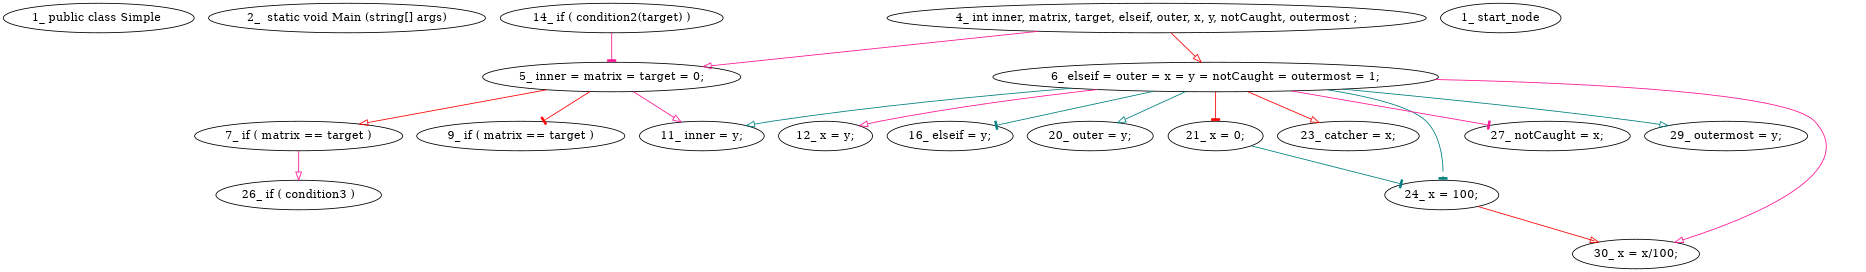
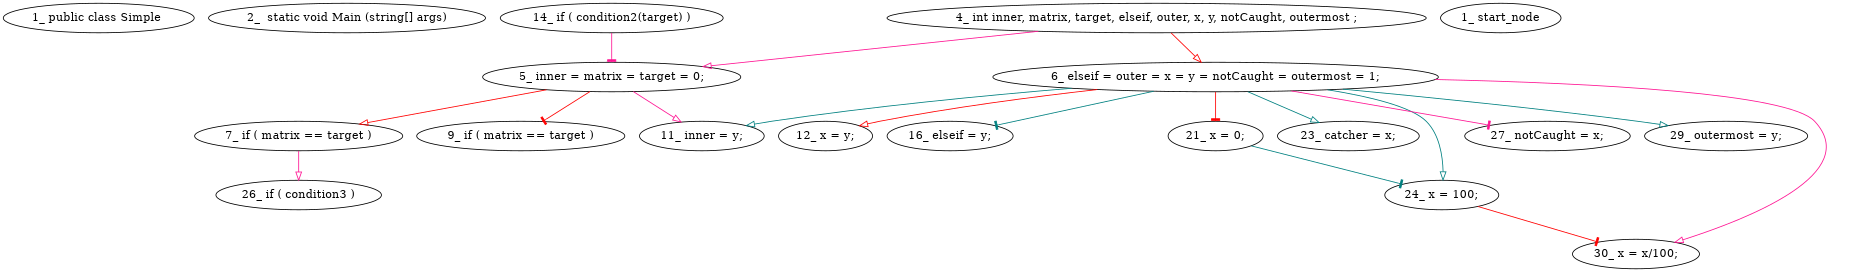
edge "6_ elseif = outer = x = y = notCaught = outermost = 1;" -> "24_ x = 100;": arrowhead tee -> onormal
edge "6_ elseif = outer = x = y = notCaught = outermost = 1;" -> "12_ x = y;": color deeppink -> red
edge "6_ elseif = outer = x = y = notCaught = outermost = 1;" -> "23_ catcher = x;": color red -> teal
node "20_ outer = y;": removed
edge "24_ x = 100;" -> "30_ x = x/100;": arrowhead onormal -> tee
